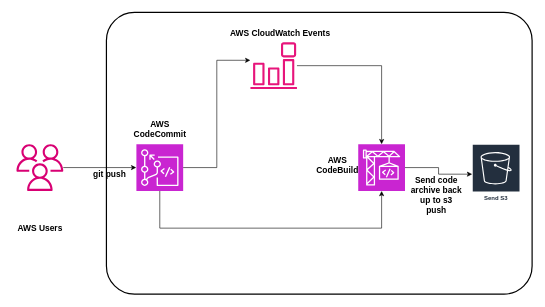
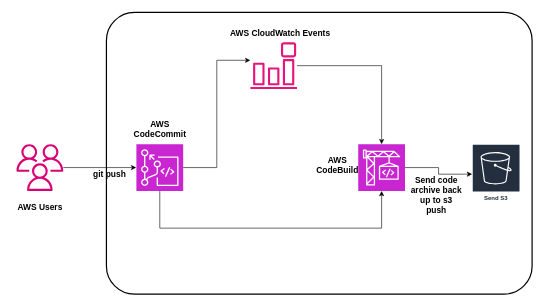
node "AWS Users": moved (40, 228) -> (40, 207)
